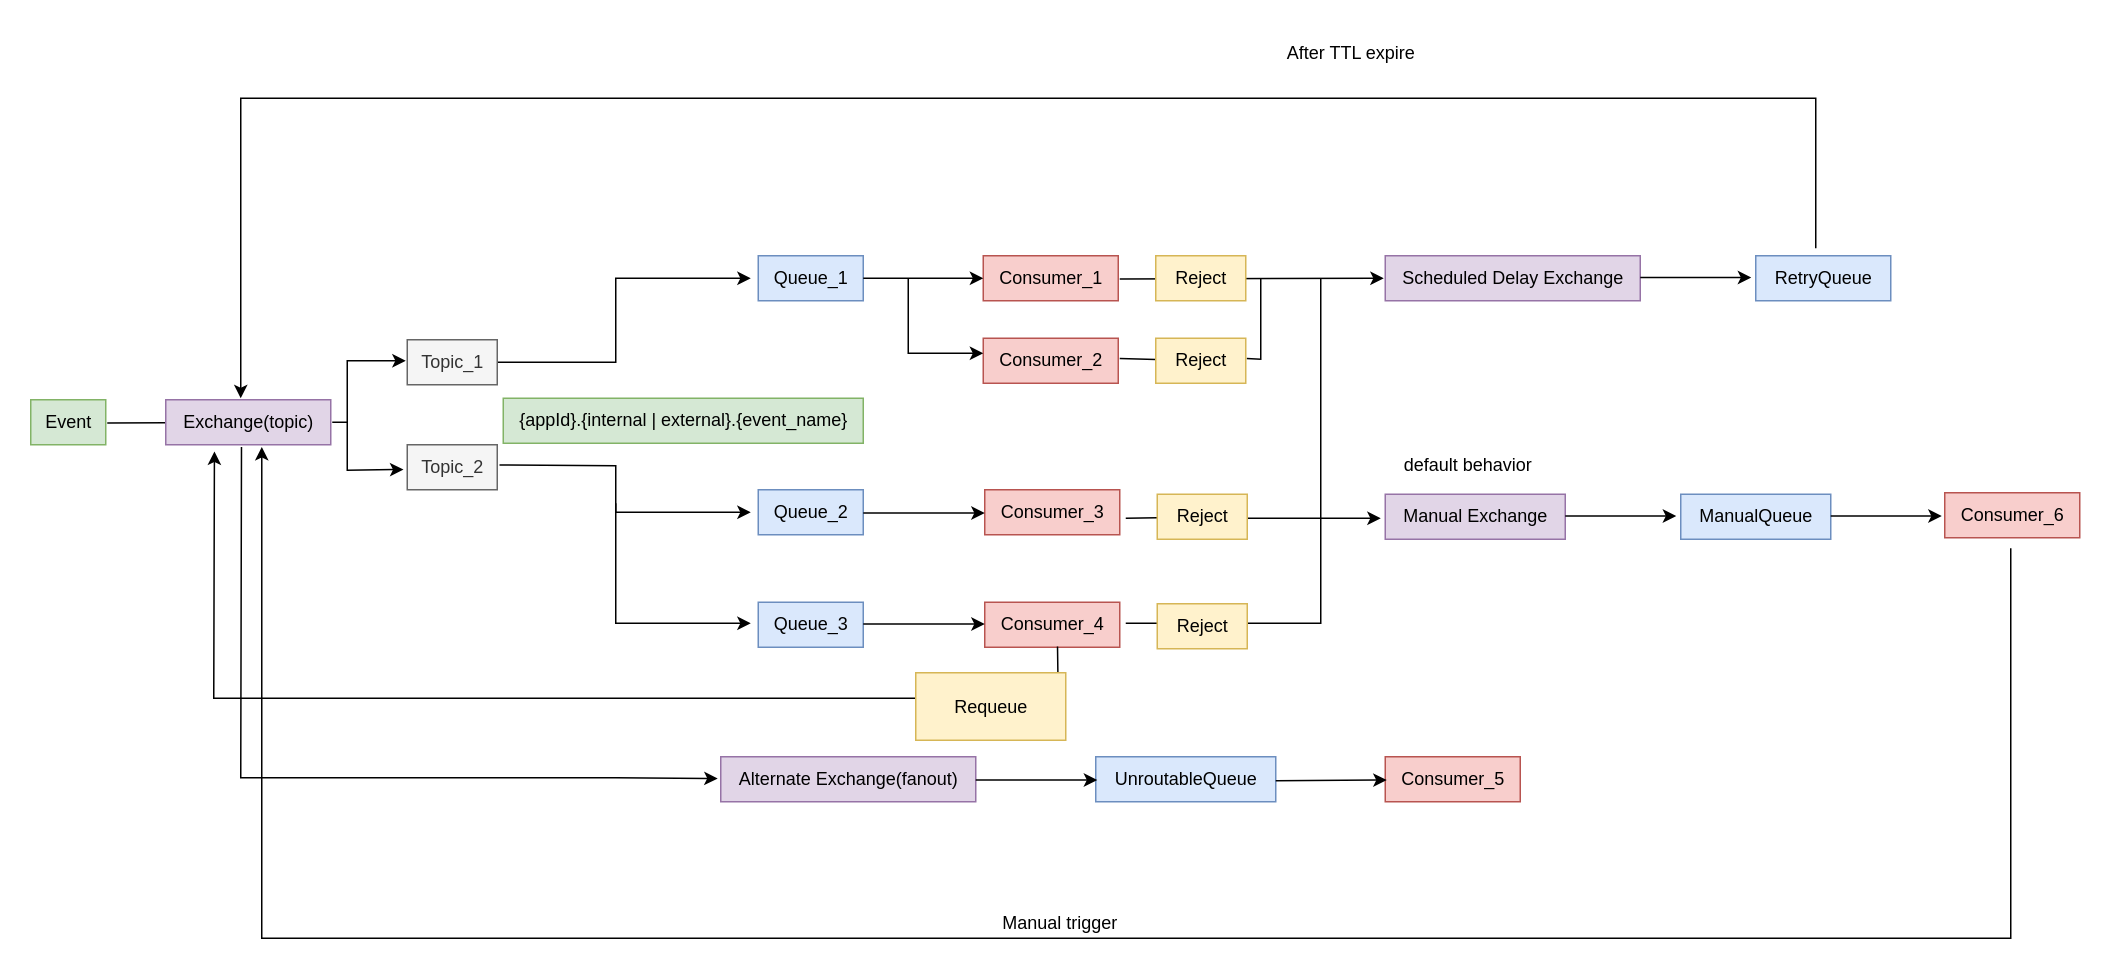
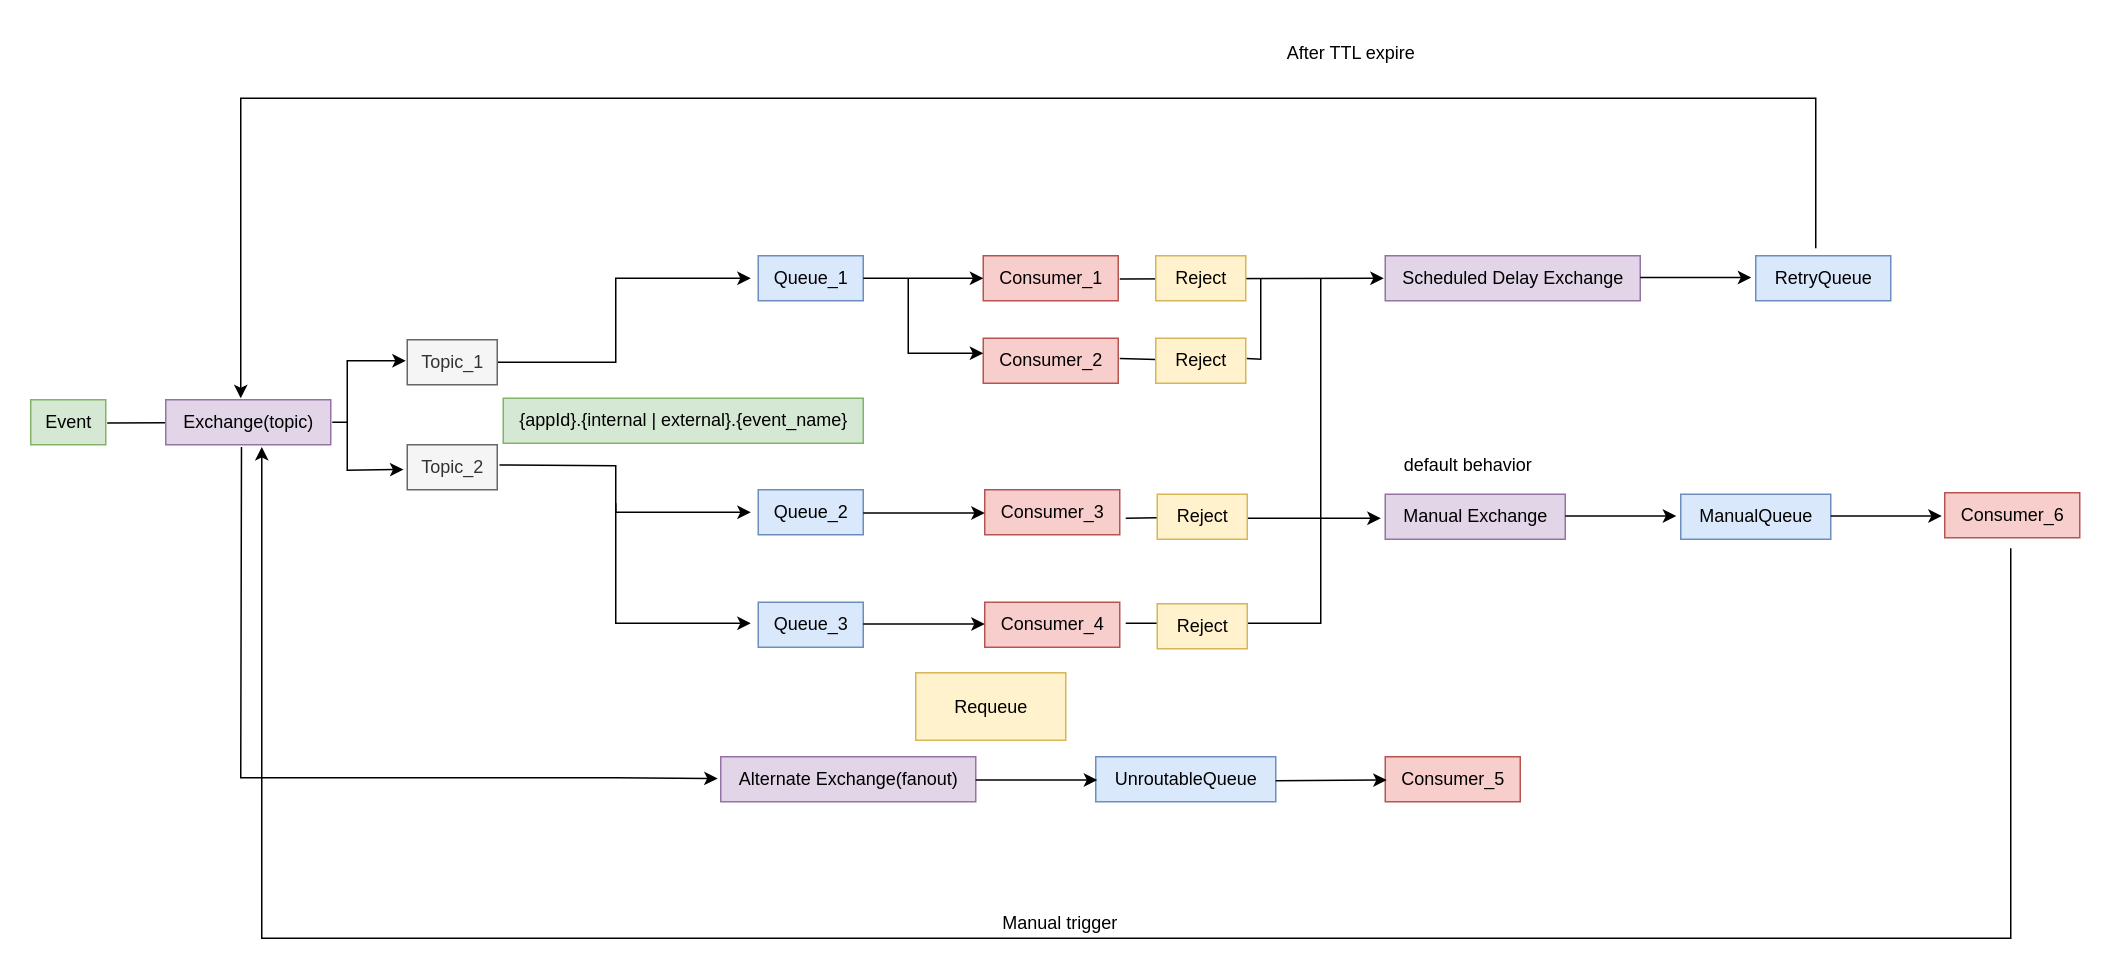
edge "Consumer_4" -> "Exchange(topic)": removed
